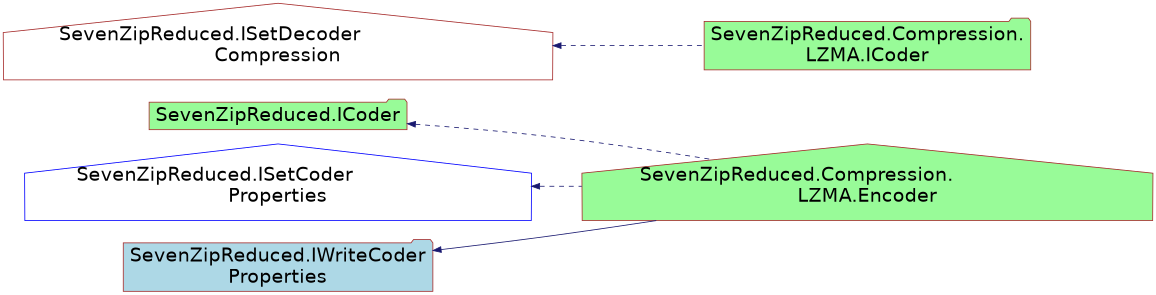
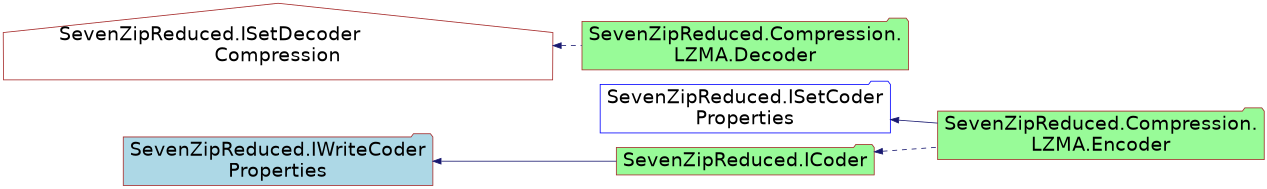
node "SevenZipReduced.Compression. LZMA.ICoder": label "SevenZipReduced.Compression. LZMA.ICoder" -> "SevenZipReduced.Compression. LZMA.Decoder"
node "SevenZipReduced.ISetCoder Properties": shape house -> folder
edge "SevenZipReduced.Compression. LZMA.Encoder" -> "SevenZipReduced.ISetCoder Properties": style dashed -> solid
node "SevenZipReduced.Compression. LZMA.Encoder": shape house -> folder
edge "SevenZipReduced.Compression. LZMA.Encoder" -> "SevenZipReduced.IWriteCoder Properties": now "SevenZipReduced.ICoder" -> "SevenZipReduced.IWriteCoder Properties"
